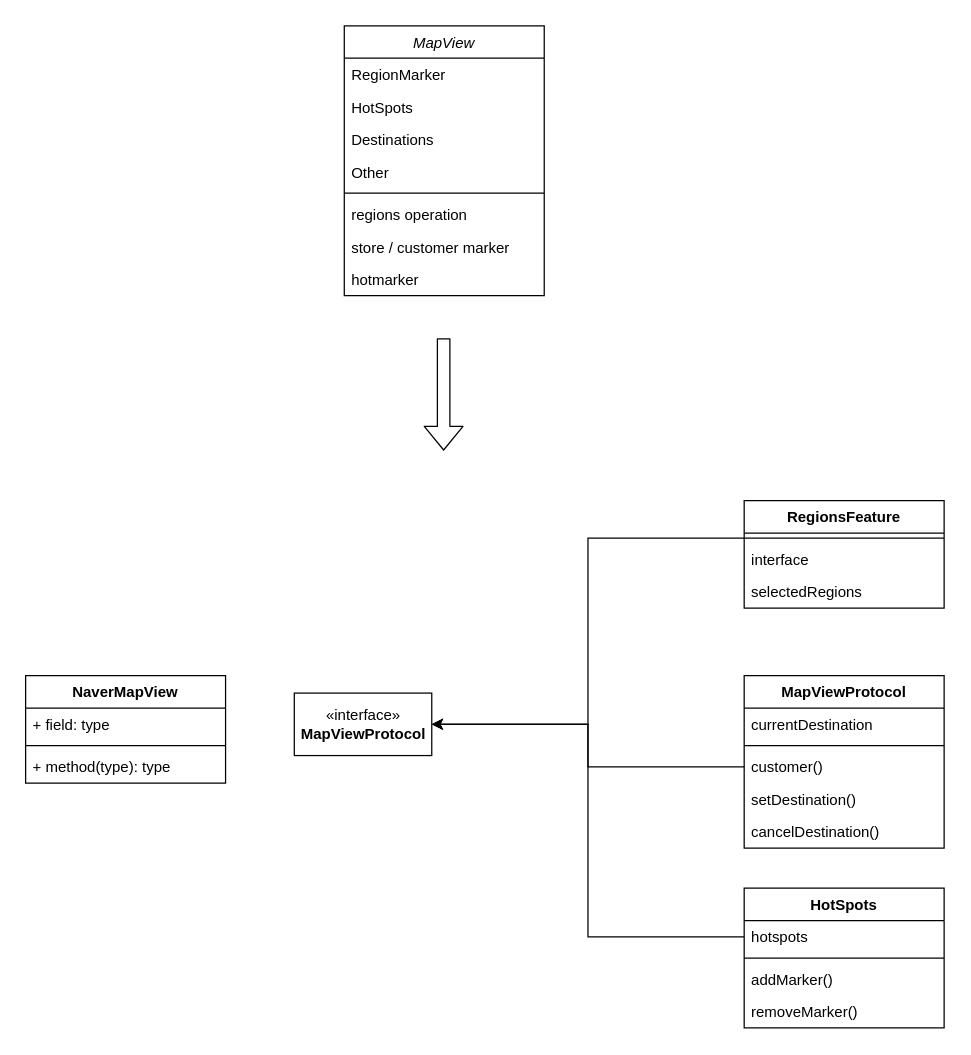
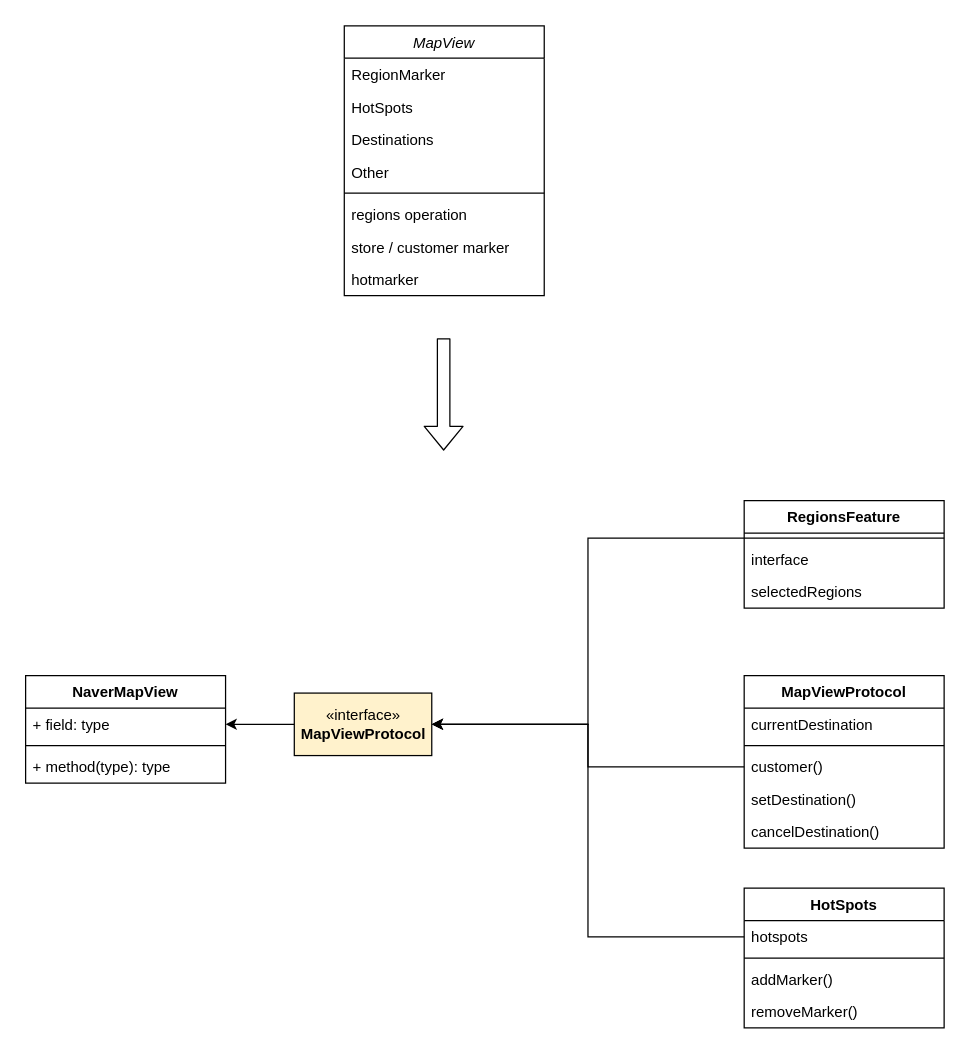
edge "«interface» MapViewProtocol" -> "+ field: type": added
node "«interface» MapViewProtocol": fillcolor #ffffff -> #fff2cc
